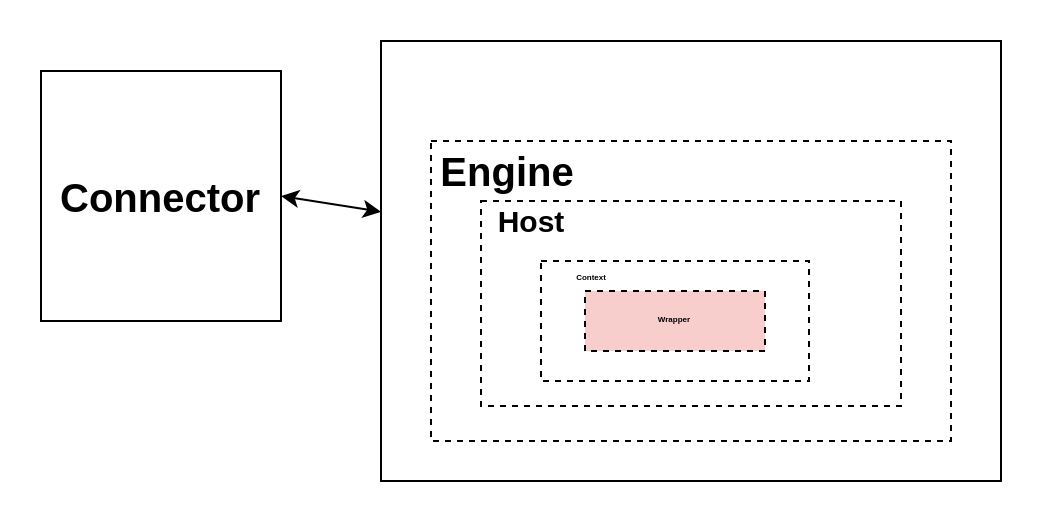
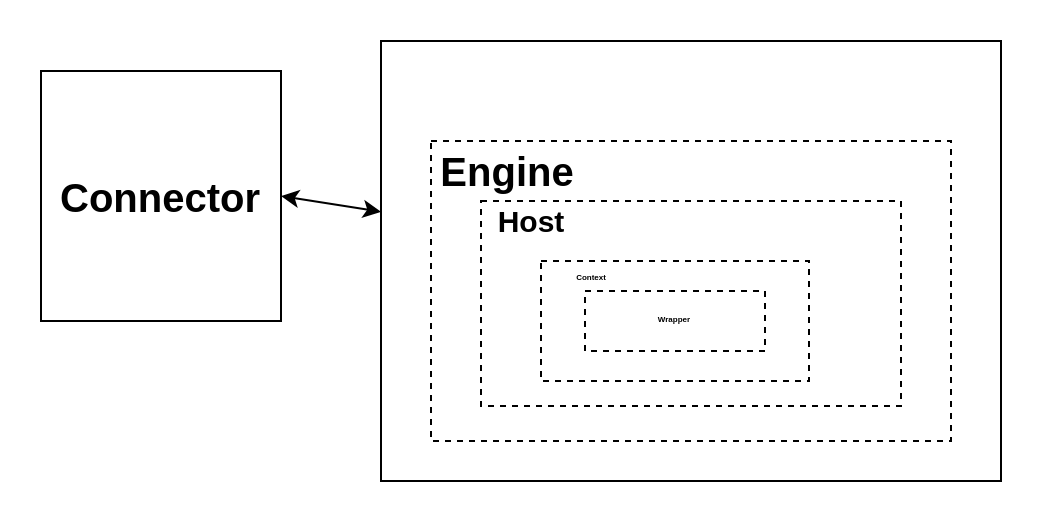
node "Wrapper": fillcolor #f8cecc -> #ffffff
